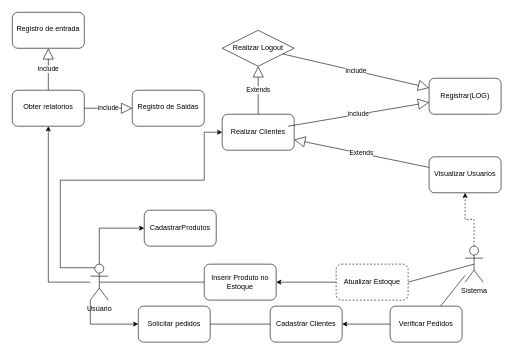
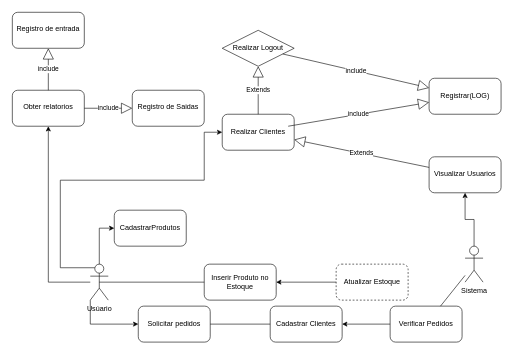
edge "Sistema" -> "Visualizar Usuarios": style dashed -> solid
node "CadastrarProdutos": moved (180, 228) -> (150, 228)
edge "Sistema" -- "Atualizar Estoque": removed
